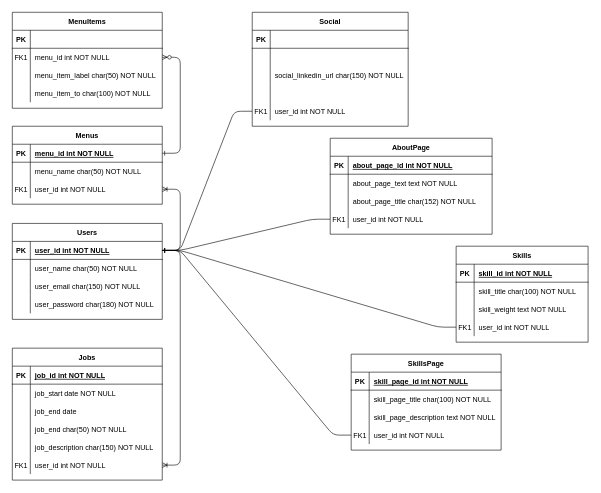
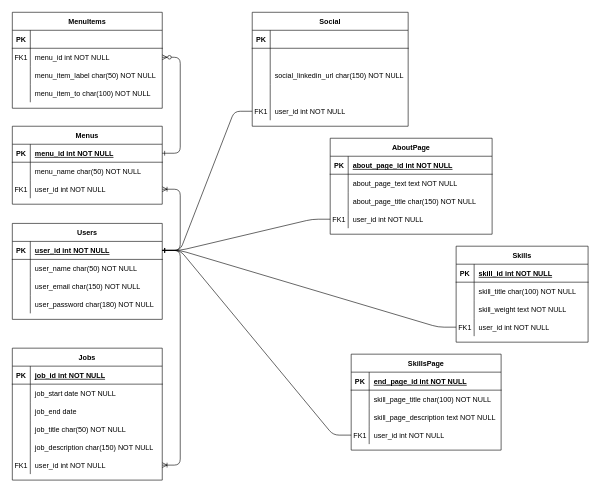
node "about_page_title char(152) NOT NULL": label "about_page_title char(152) NOT NULL" -> "about_page_title char(150) NOT NULL"
node "skill_page_id int NOT NULL": label "skill_page_id int NOT NULL" -> "end_page_id int NOT NULL"
node "job_end char(50) NOT NULL": label "job_end char(50) NOT NULL" -> "job_title char(50) NOT NULL"
